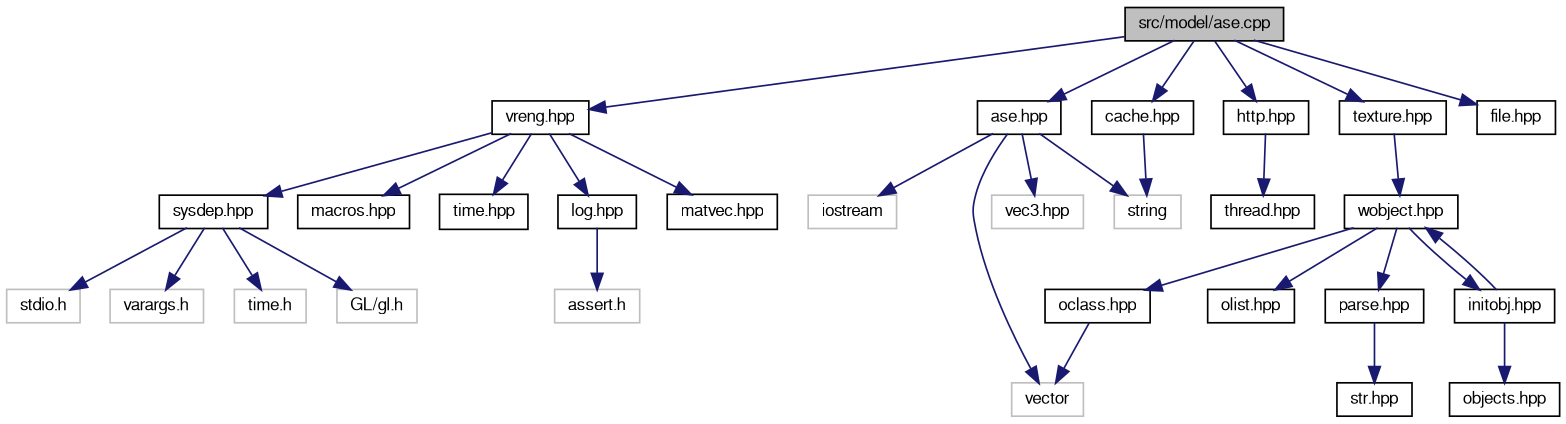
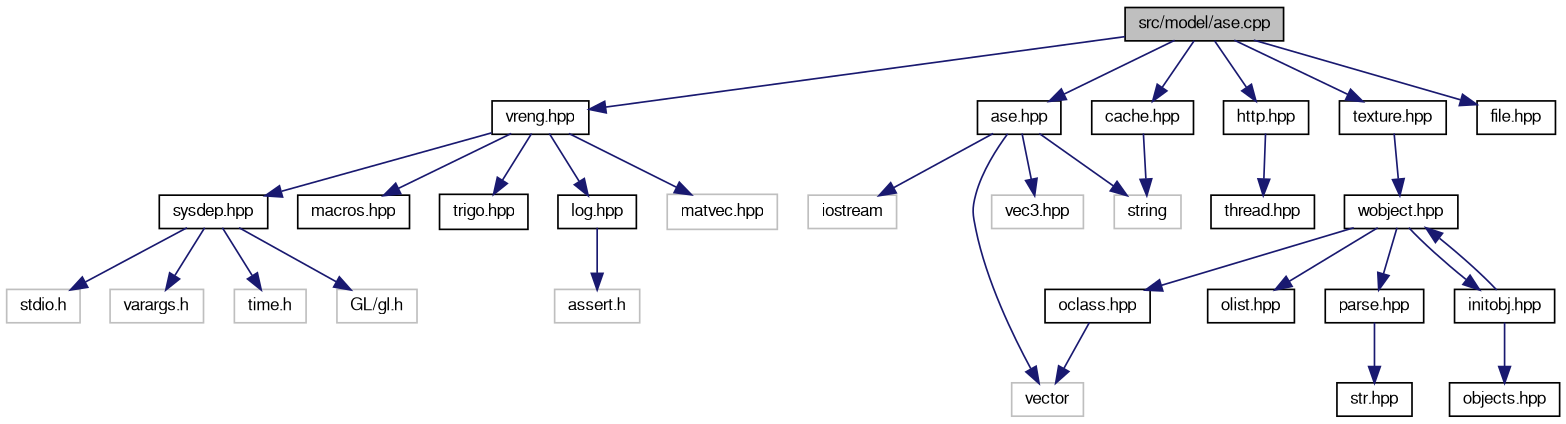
node "time.hpp": label "time.hpp" -> "trigo.hpp"
node "matvec.hpp": color black -> grey75
